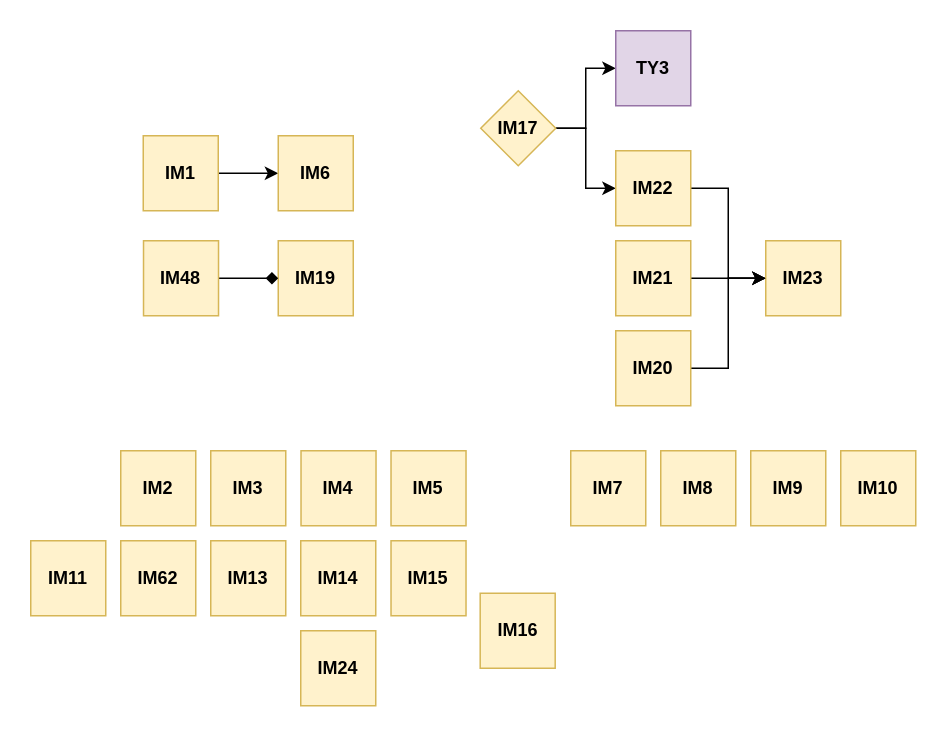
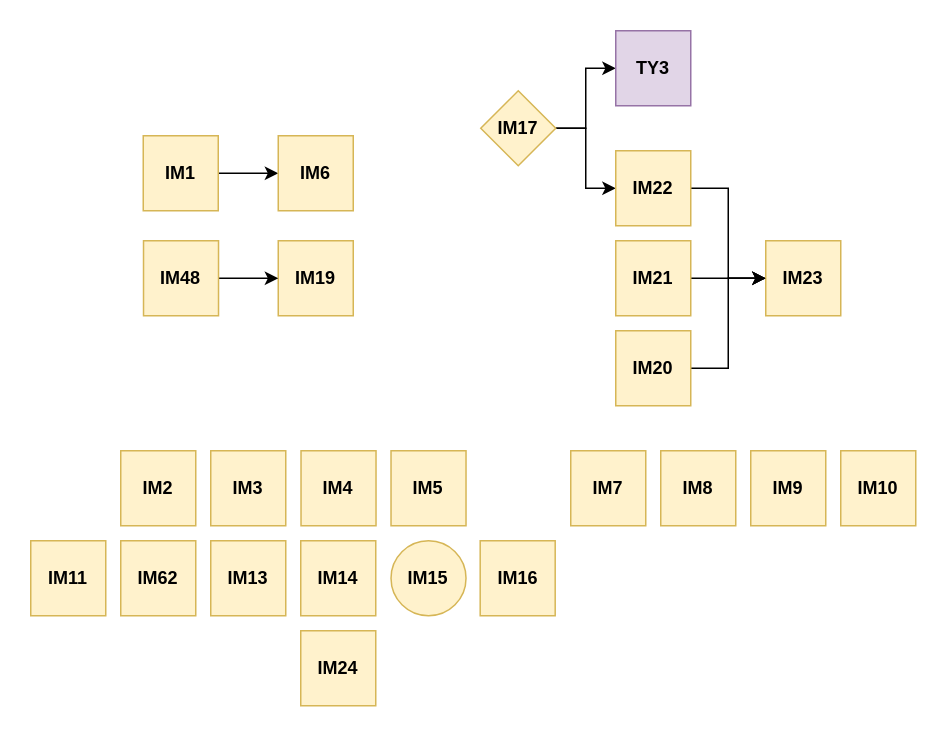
edge "IM48" -> "IM19": arrowhead diamond -> classic
node "IM15": shape rectangle -> ellipse
node "IM16": moved (518, 631) -> (518, 578)
